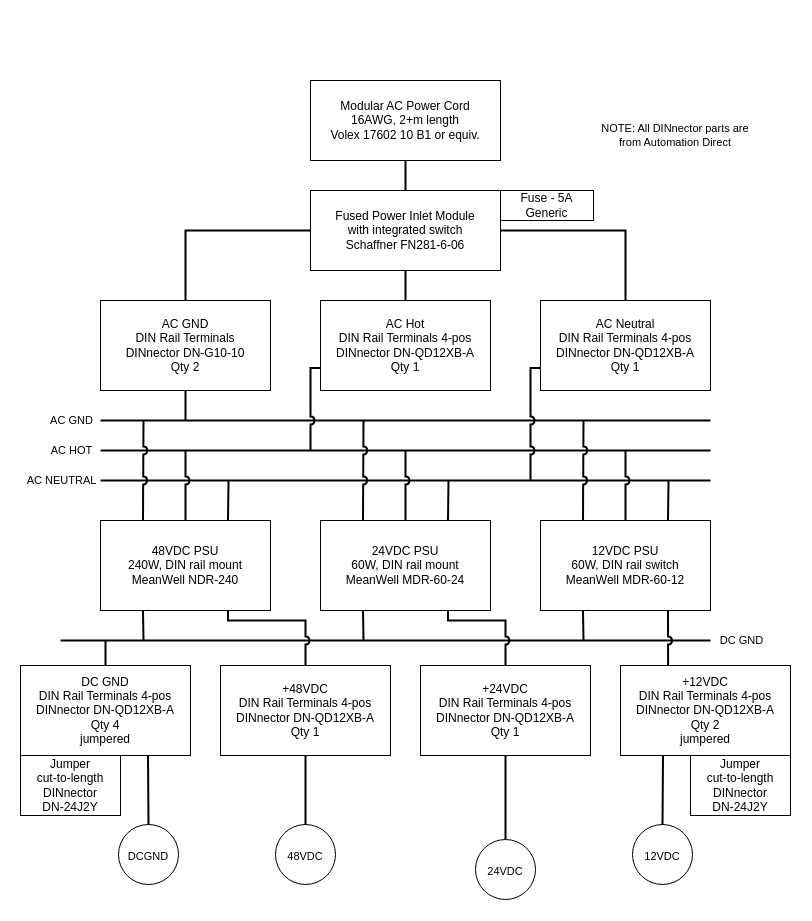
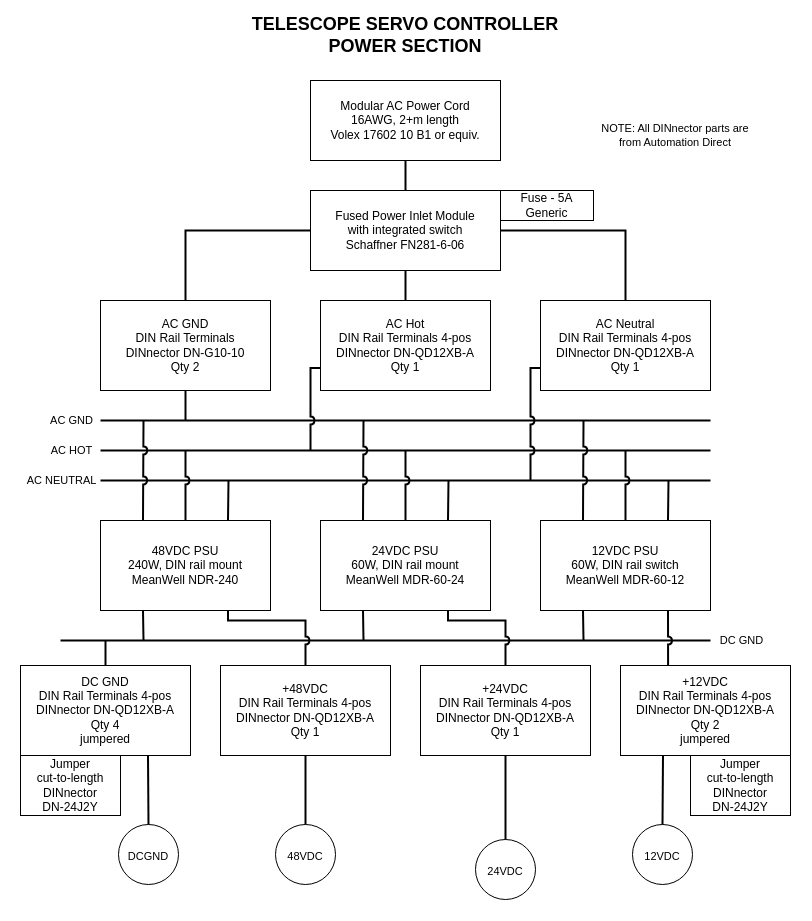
node "TELESCOPE SERVO CONTROLLER POWER SECTION": added
